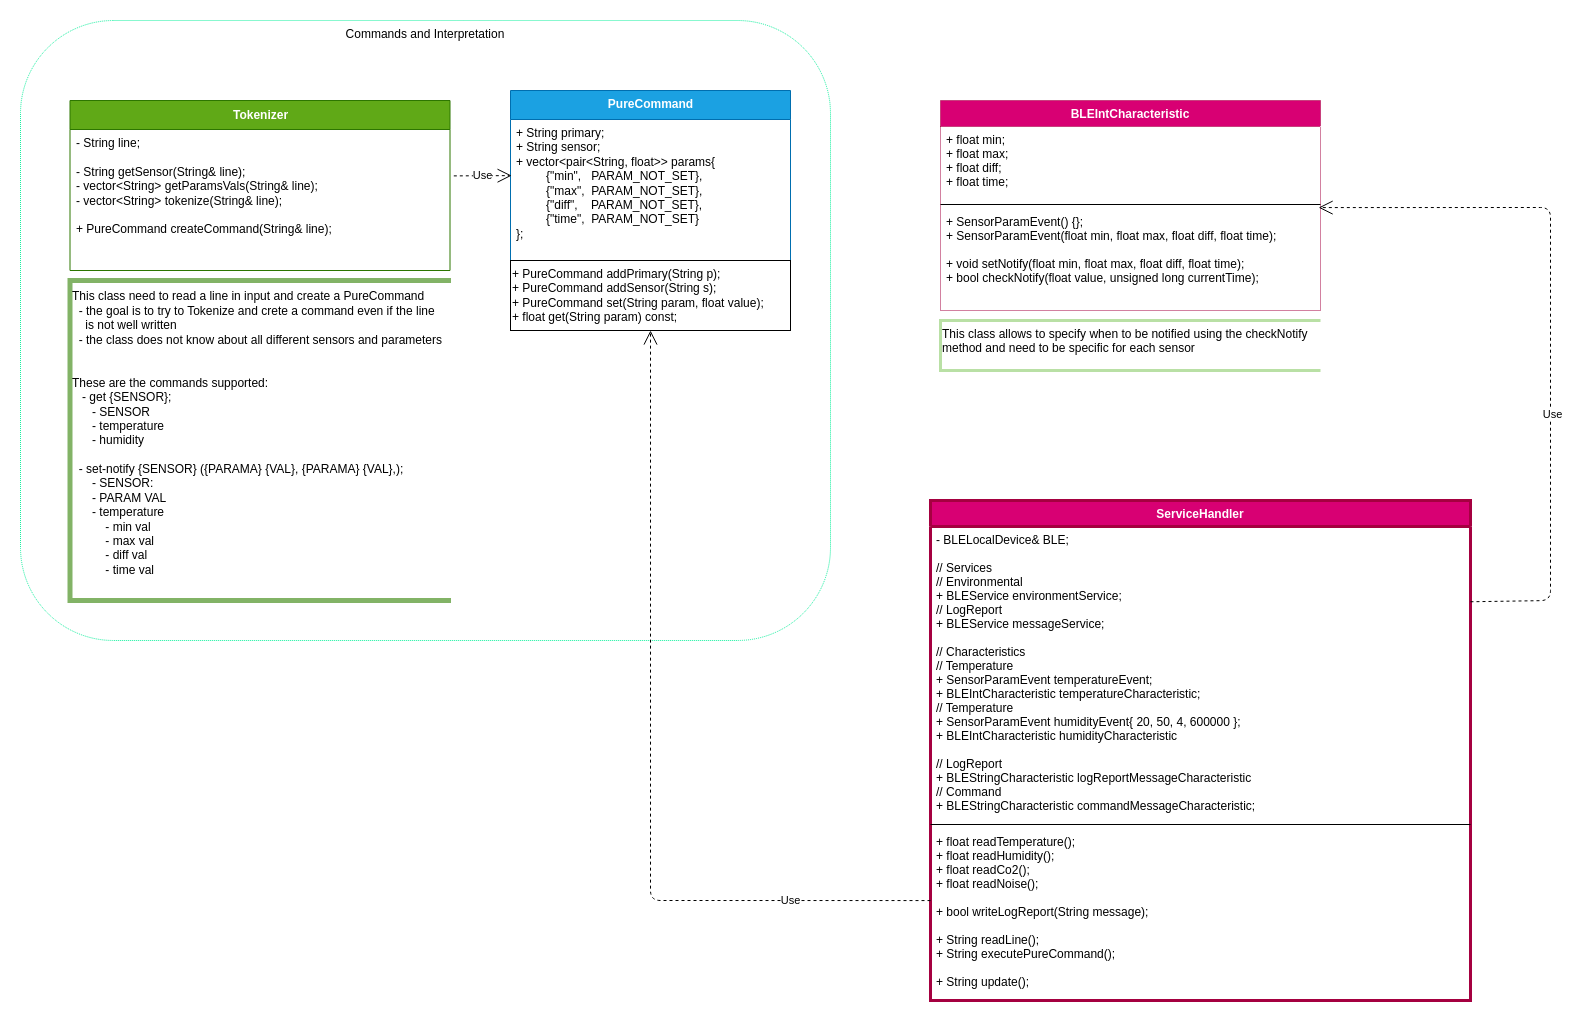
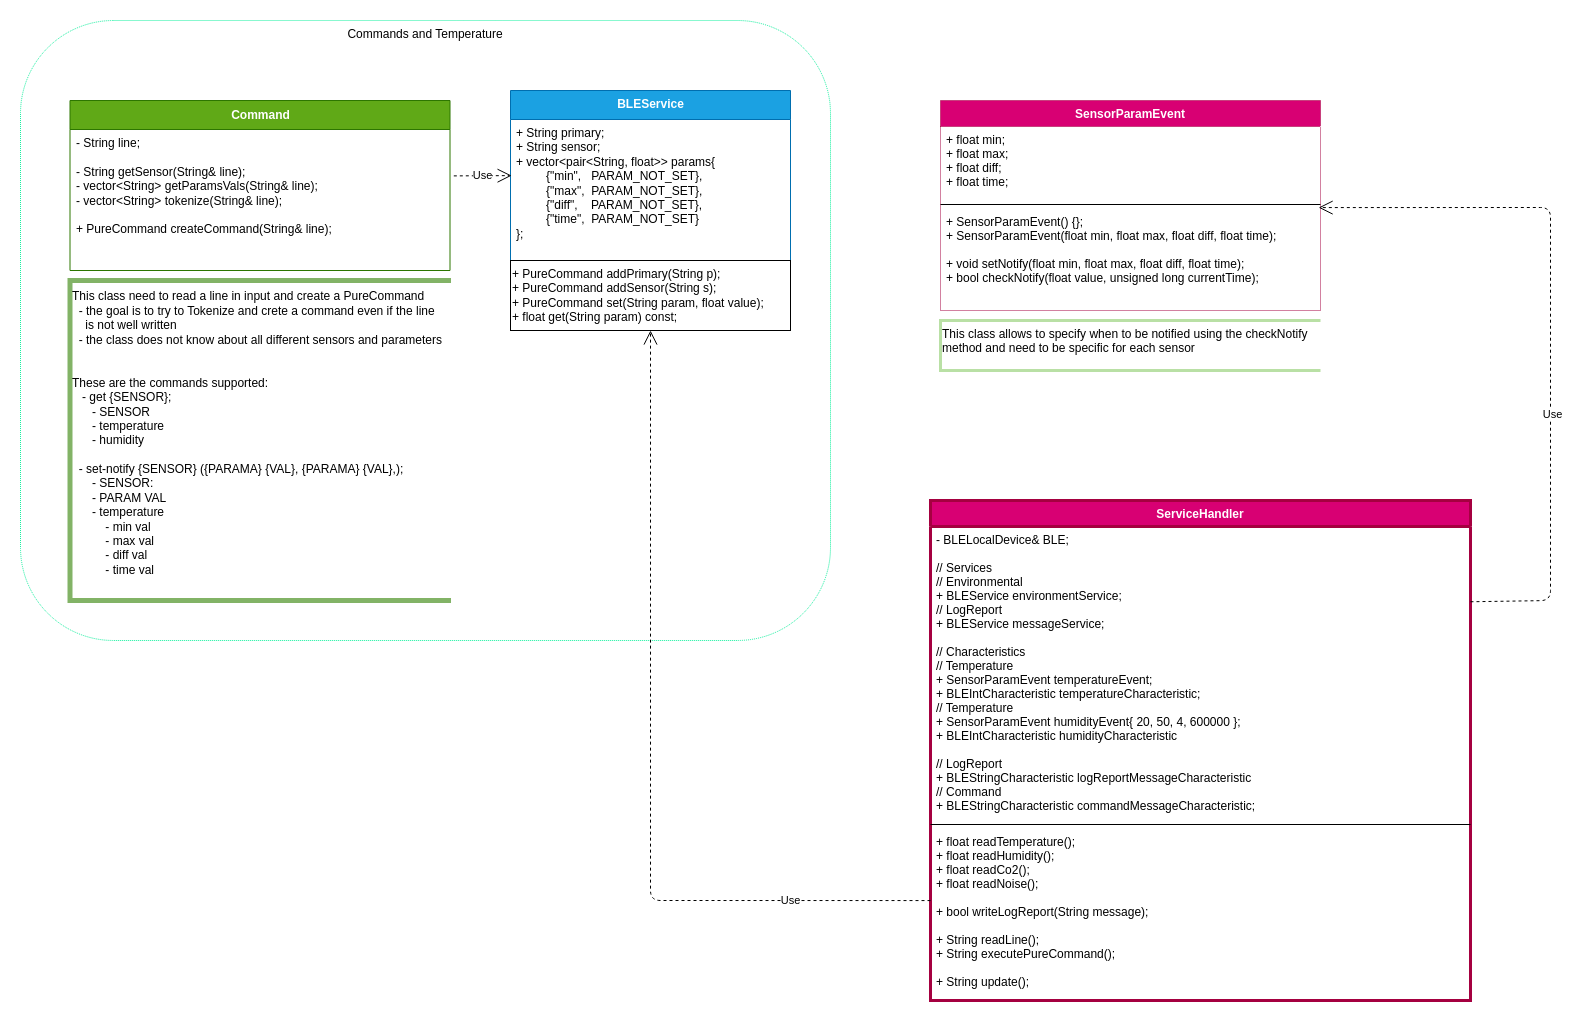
node "Commands and Interpretation": label "Commands and Interpretation" -> "Commands and Temperature"
node "PureCommand": label "PureCommand" -> "BLEService"
node "BLEIntCharacteristic": label "BLEIntCharacteristic" -> "SensorParamEvent"
node "Tokenizer": label "Tokenizer" -> "Command"
